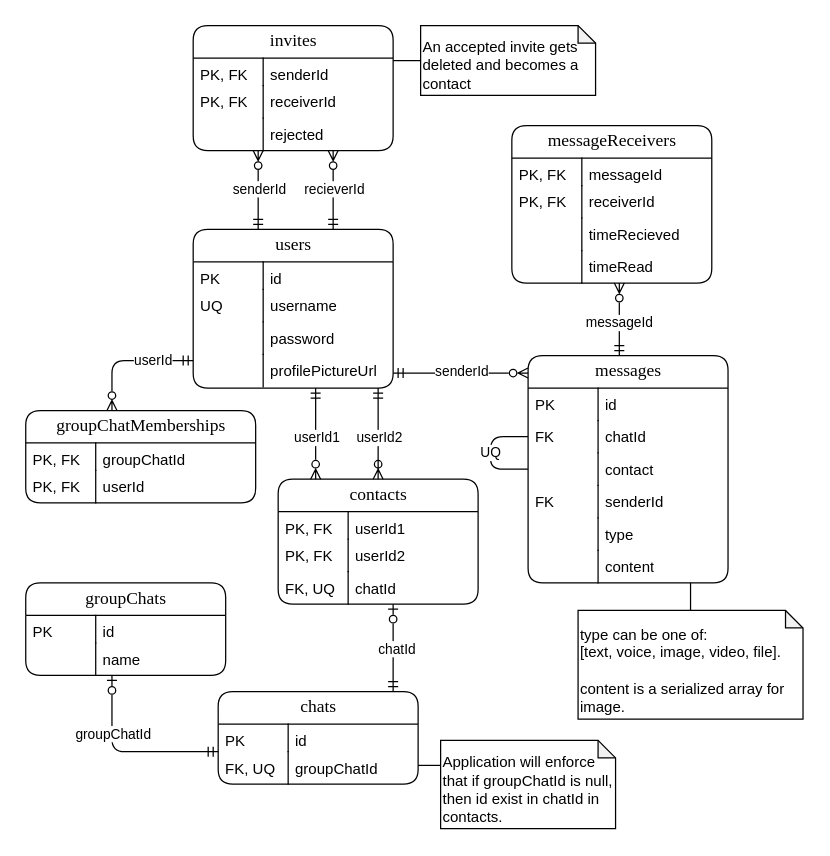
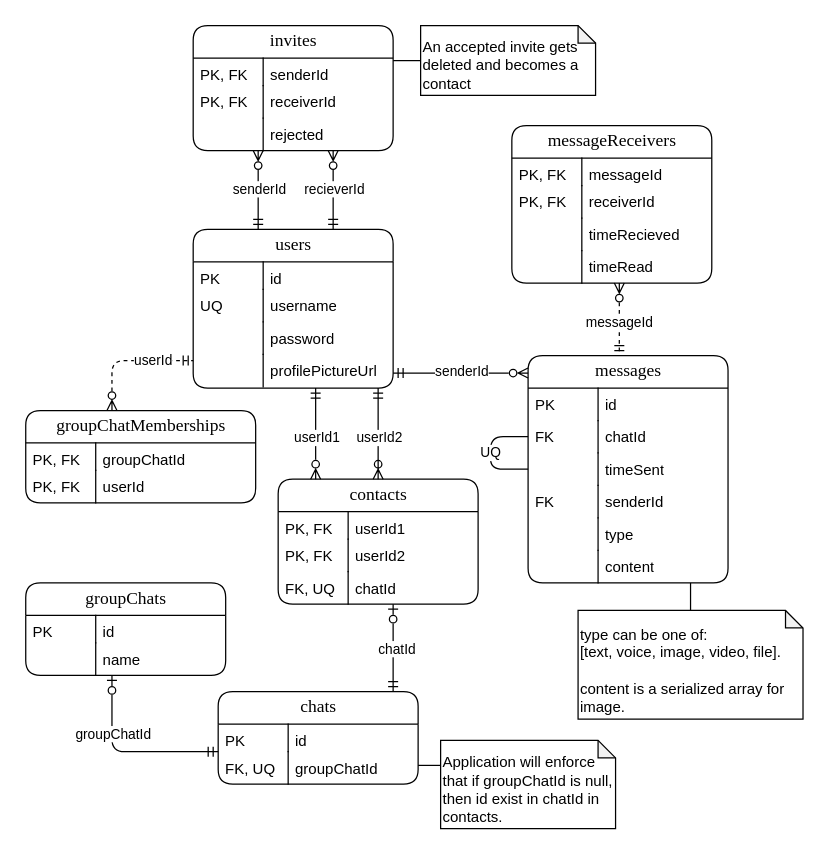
edge "messageReceivers" -- "messages": style solid -> dashed
edge "users" -- "groupChatMemberships": style solid -> dashed
node "contact": label "contact" -> "timeSent"
